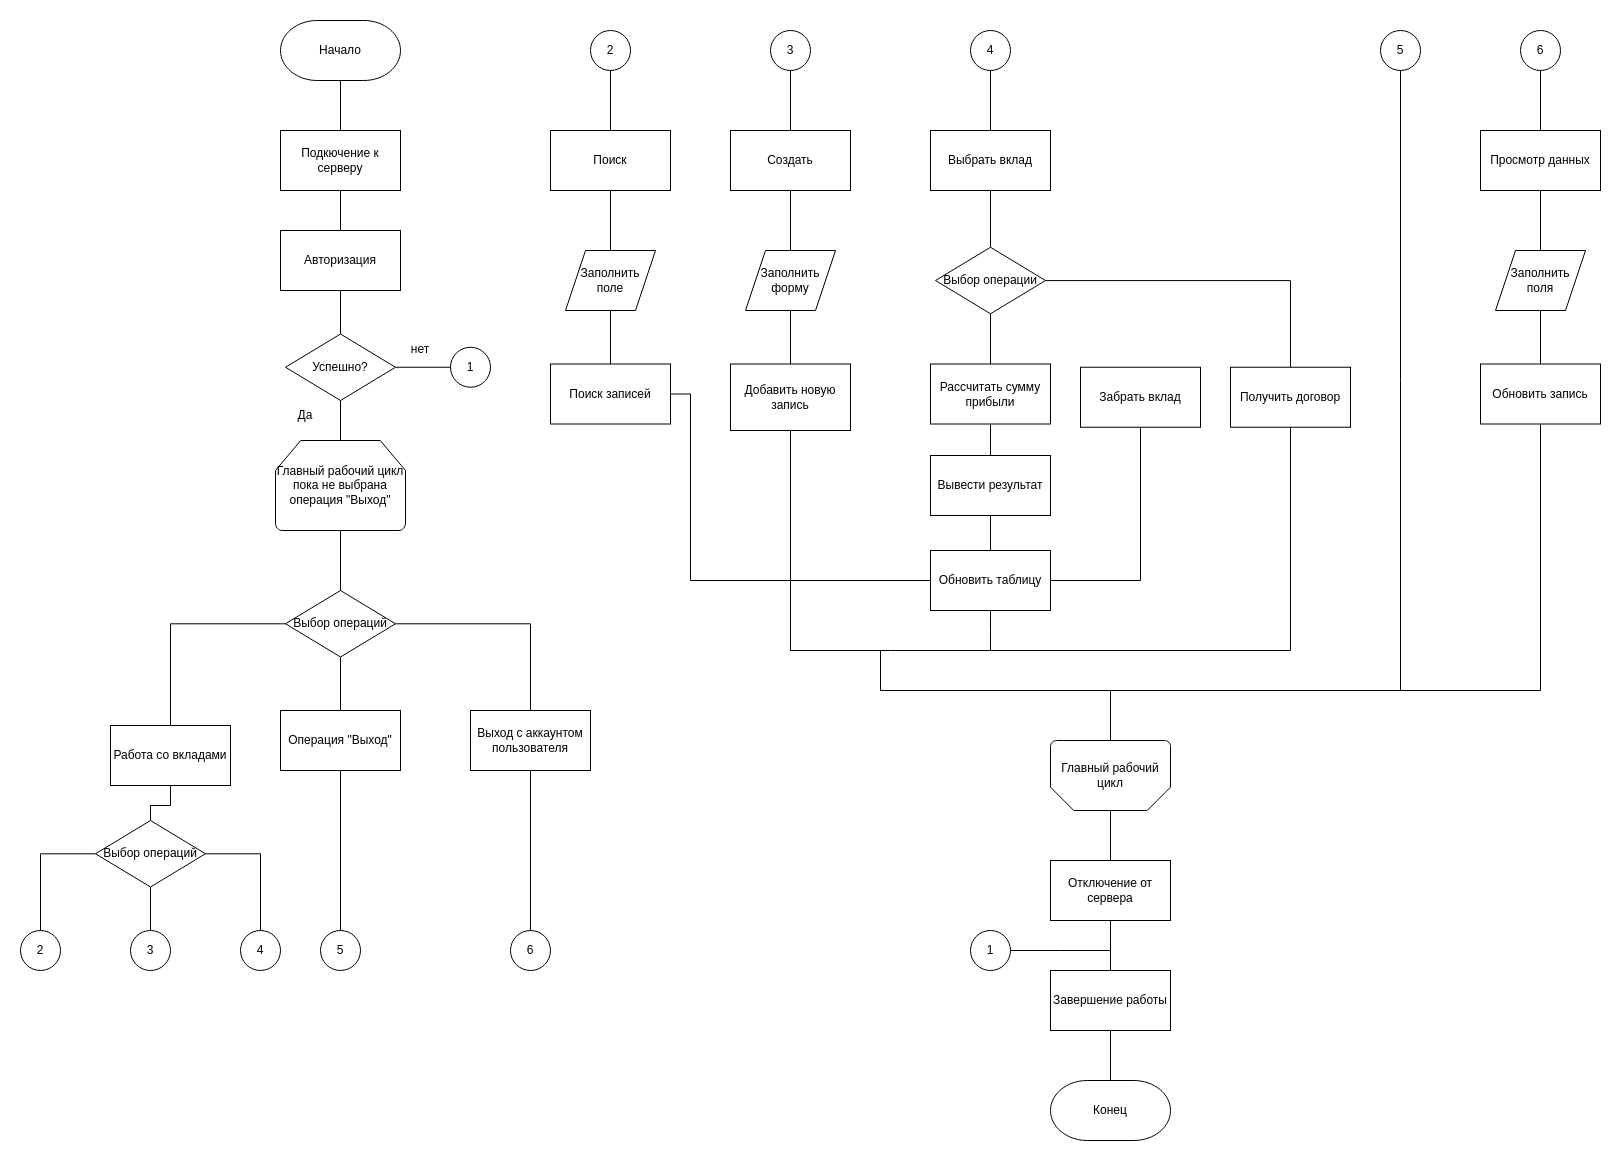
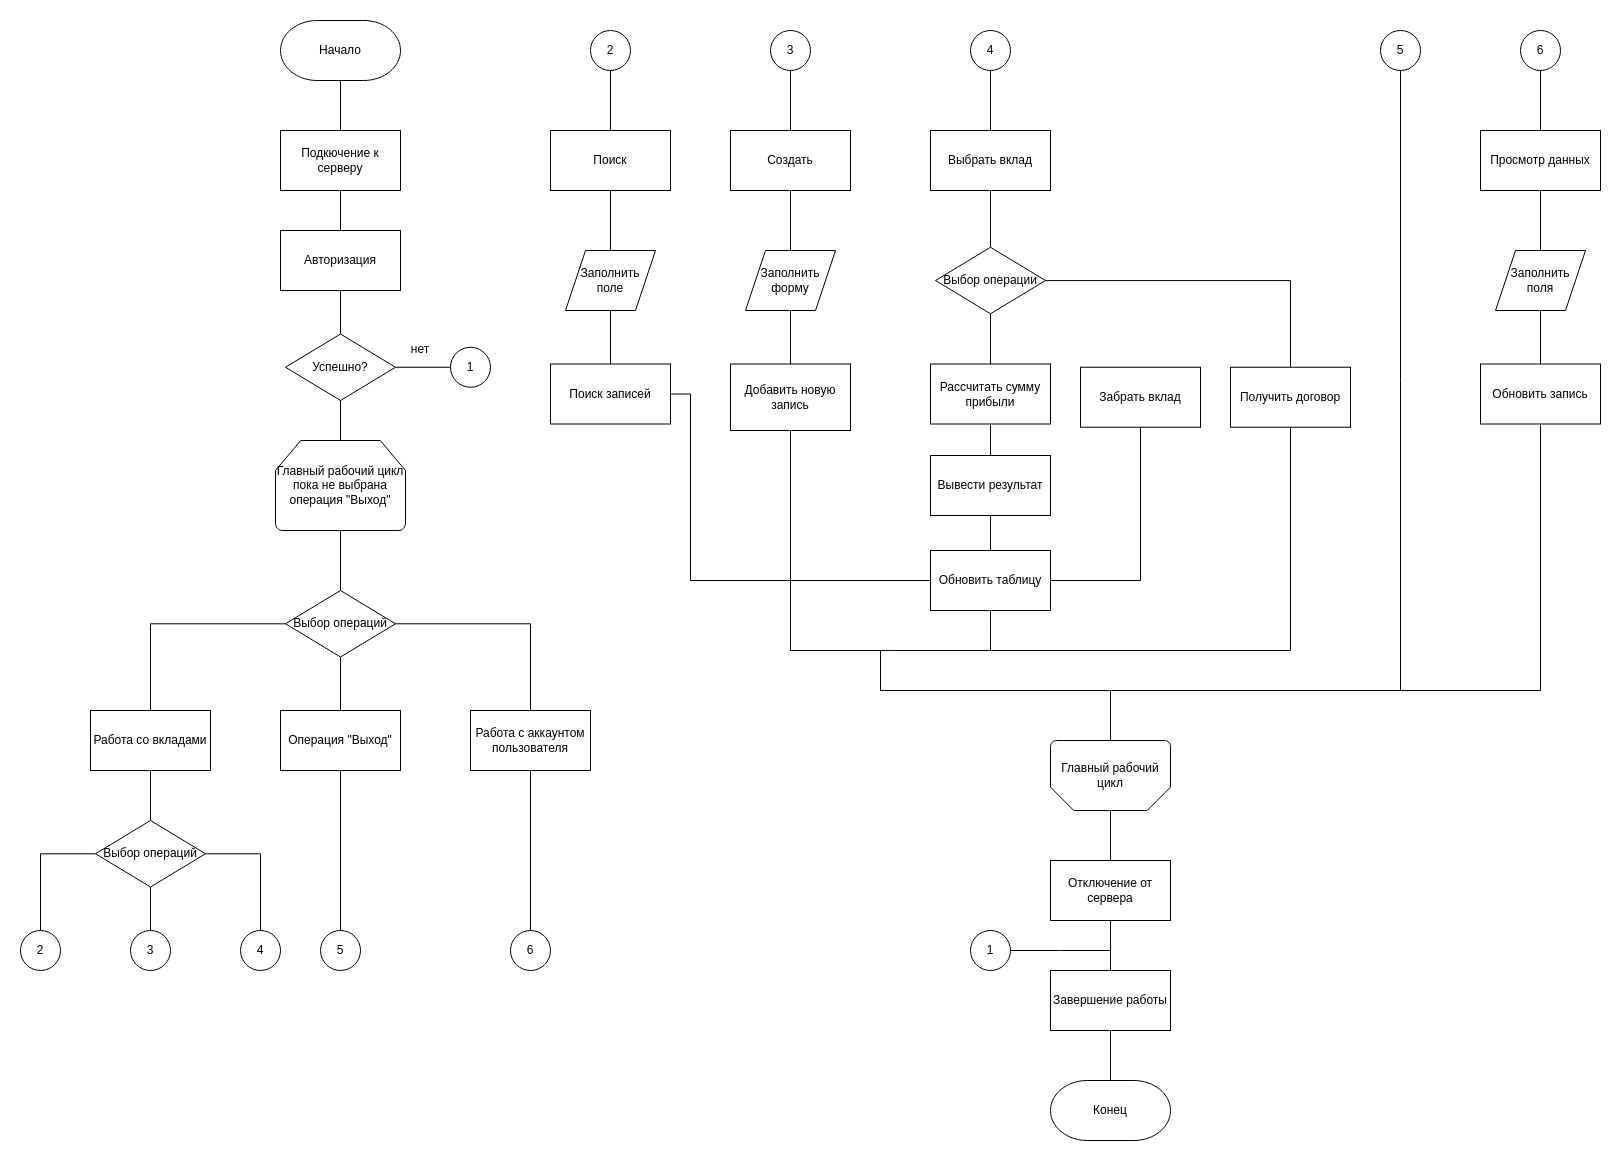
node "Да": removed
node "Выход с аккаунтом пользователя": label "Выход с аккаунтом пользователя" -> "Работа с аккаунтом пользователя"
node "Работа со вкладами": moved (171, 756) -> (151, 741)
